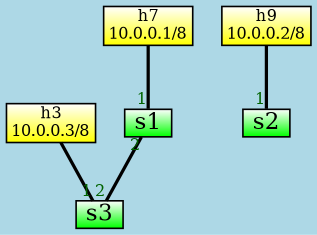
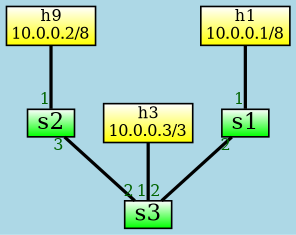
node "h7 10.0.0.1/8": label "h7 10.0.0.1/8" -> "h1 10.0.0.1/8"
node "h3 10.0.0.3/8": label "h3 10.0.0.3/8" -> "h3 10.0.0.3/3"
edge "s2" -- "s3": added
